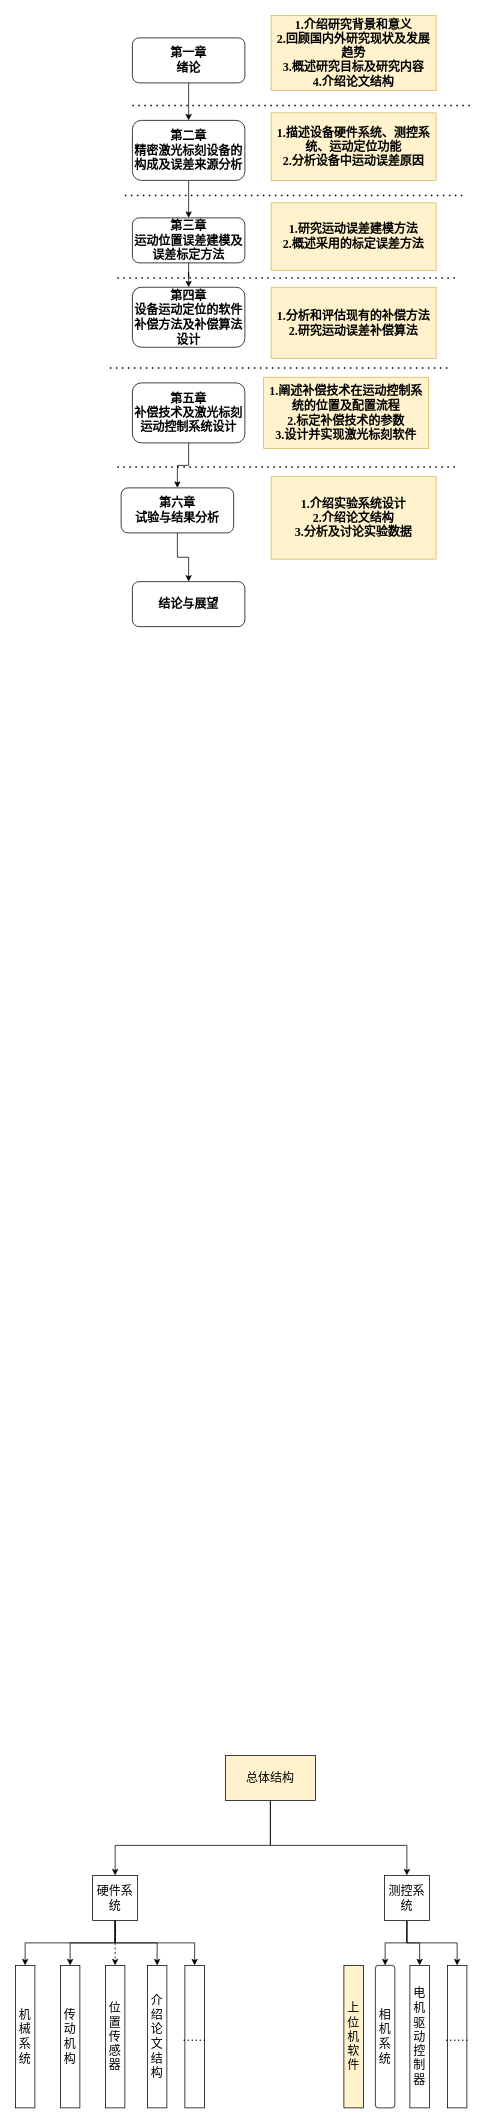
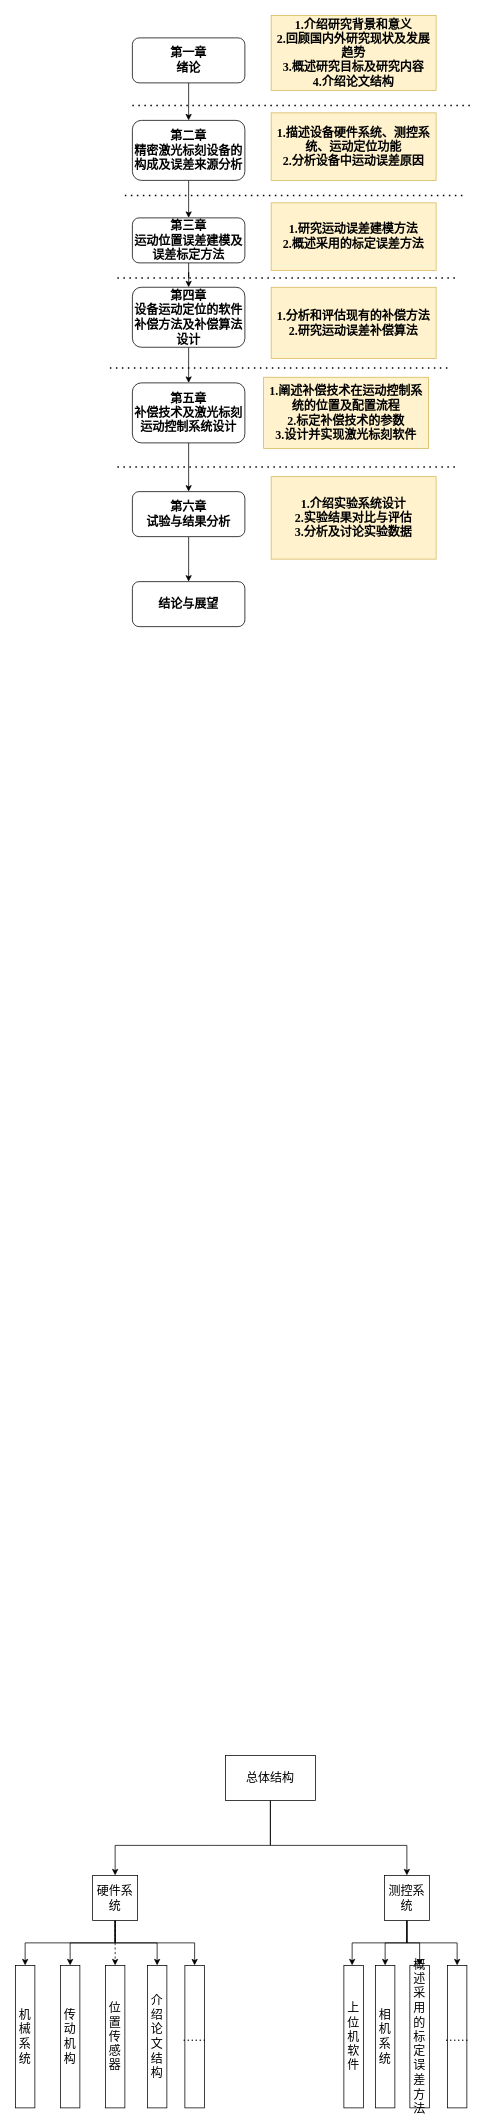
edge "第四章设备运动定位的软件补偿方法及补偿算法设计" -> "第五章补偿技术及激光标刻运动控制系统设计": added
node "第六章试验与结果分析": moved (177, 510) -> (189, 514)
node "1.介绍实验系统设计2.介绍论文结构3.分析及讨论实验数据": label "1.介绍实验系统设计2.介绍论文结构3.分析及讨论实验数据" -> "1.介绍实验系统设计2.实验结果对比与评估3.分析及讨论实验数据"
node "总体结构": fillcolor #fff2cc -> #ffffff
edge "测控系统" -> "上位机软件": added
node "上位机软件": fillcolor #fff2cc -> #ffffff
node "相机系统": shape rounded rectangle -> rectangle
node "电机驱动控制器": label "电机驱动控制器" -> "概述采用的标定误差方法"
